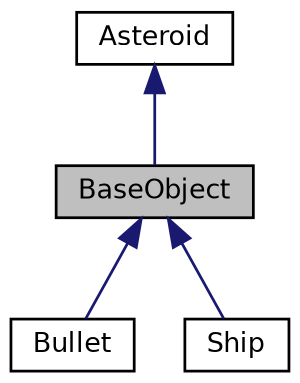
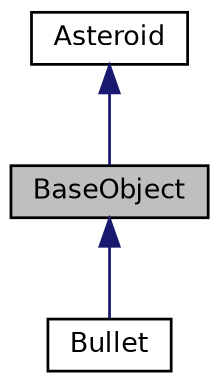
node "Ship": removed
